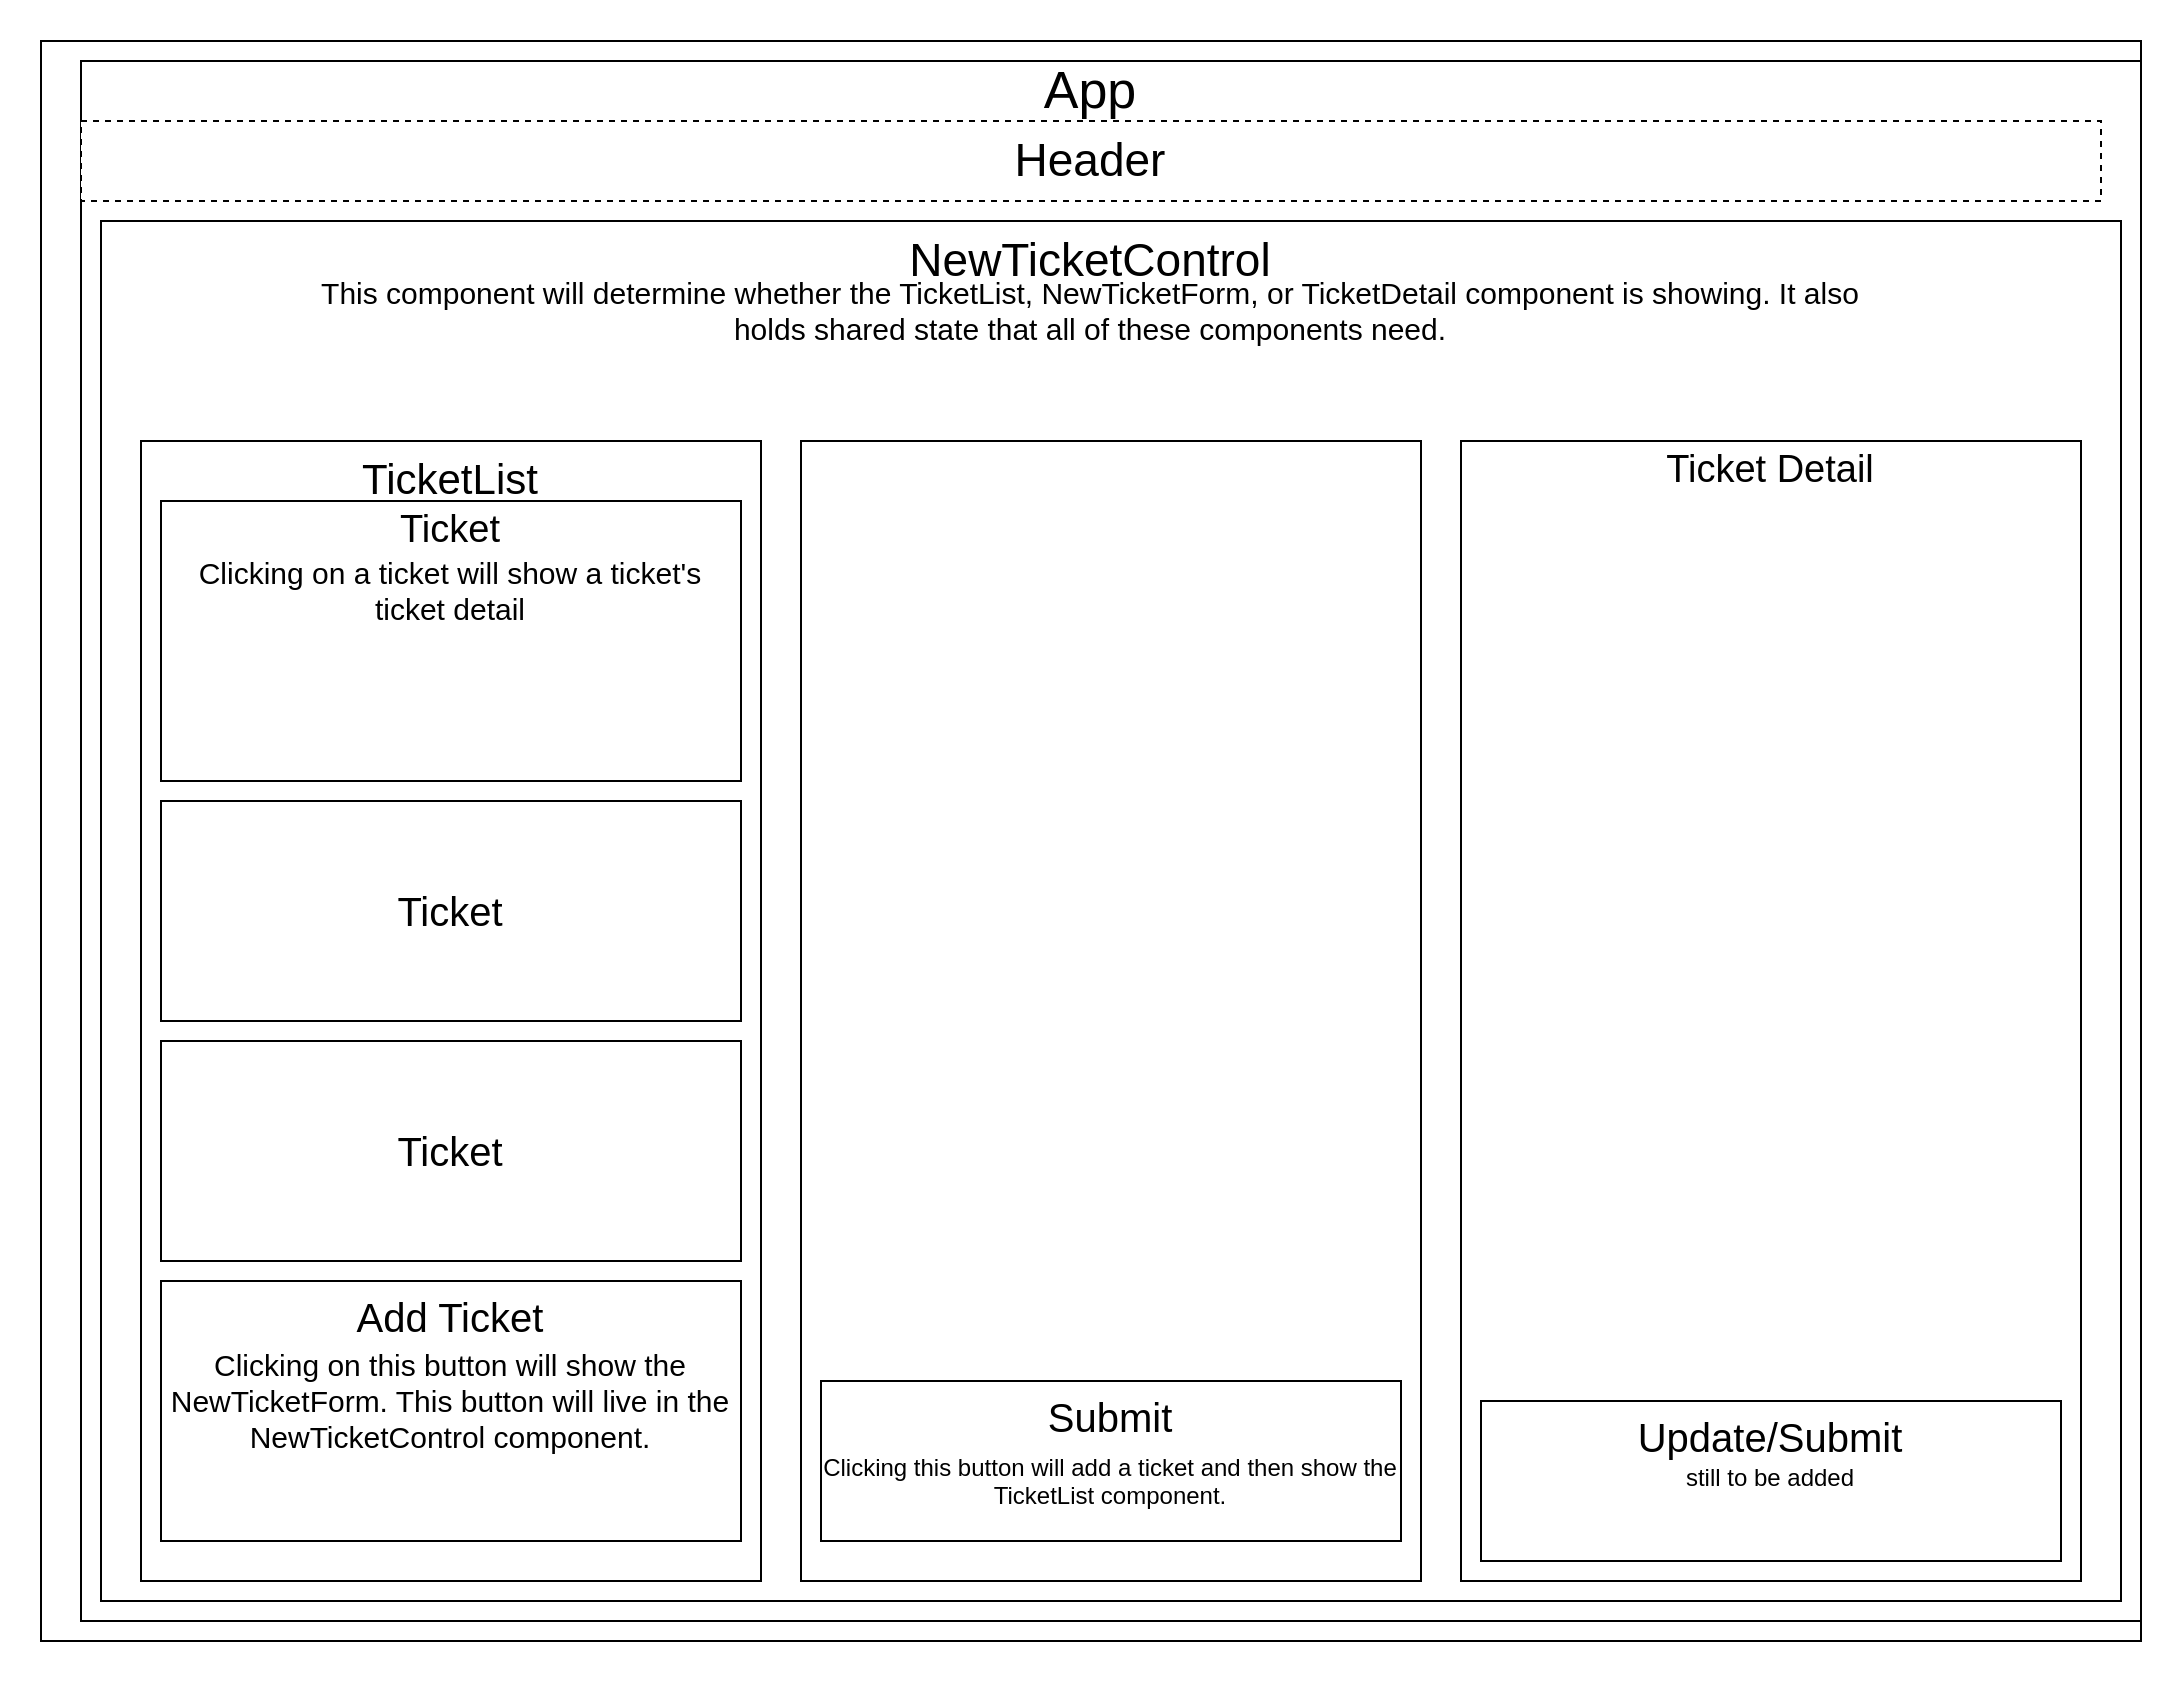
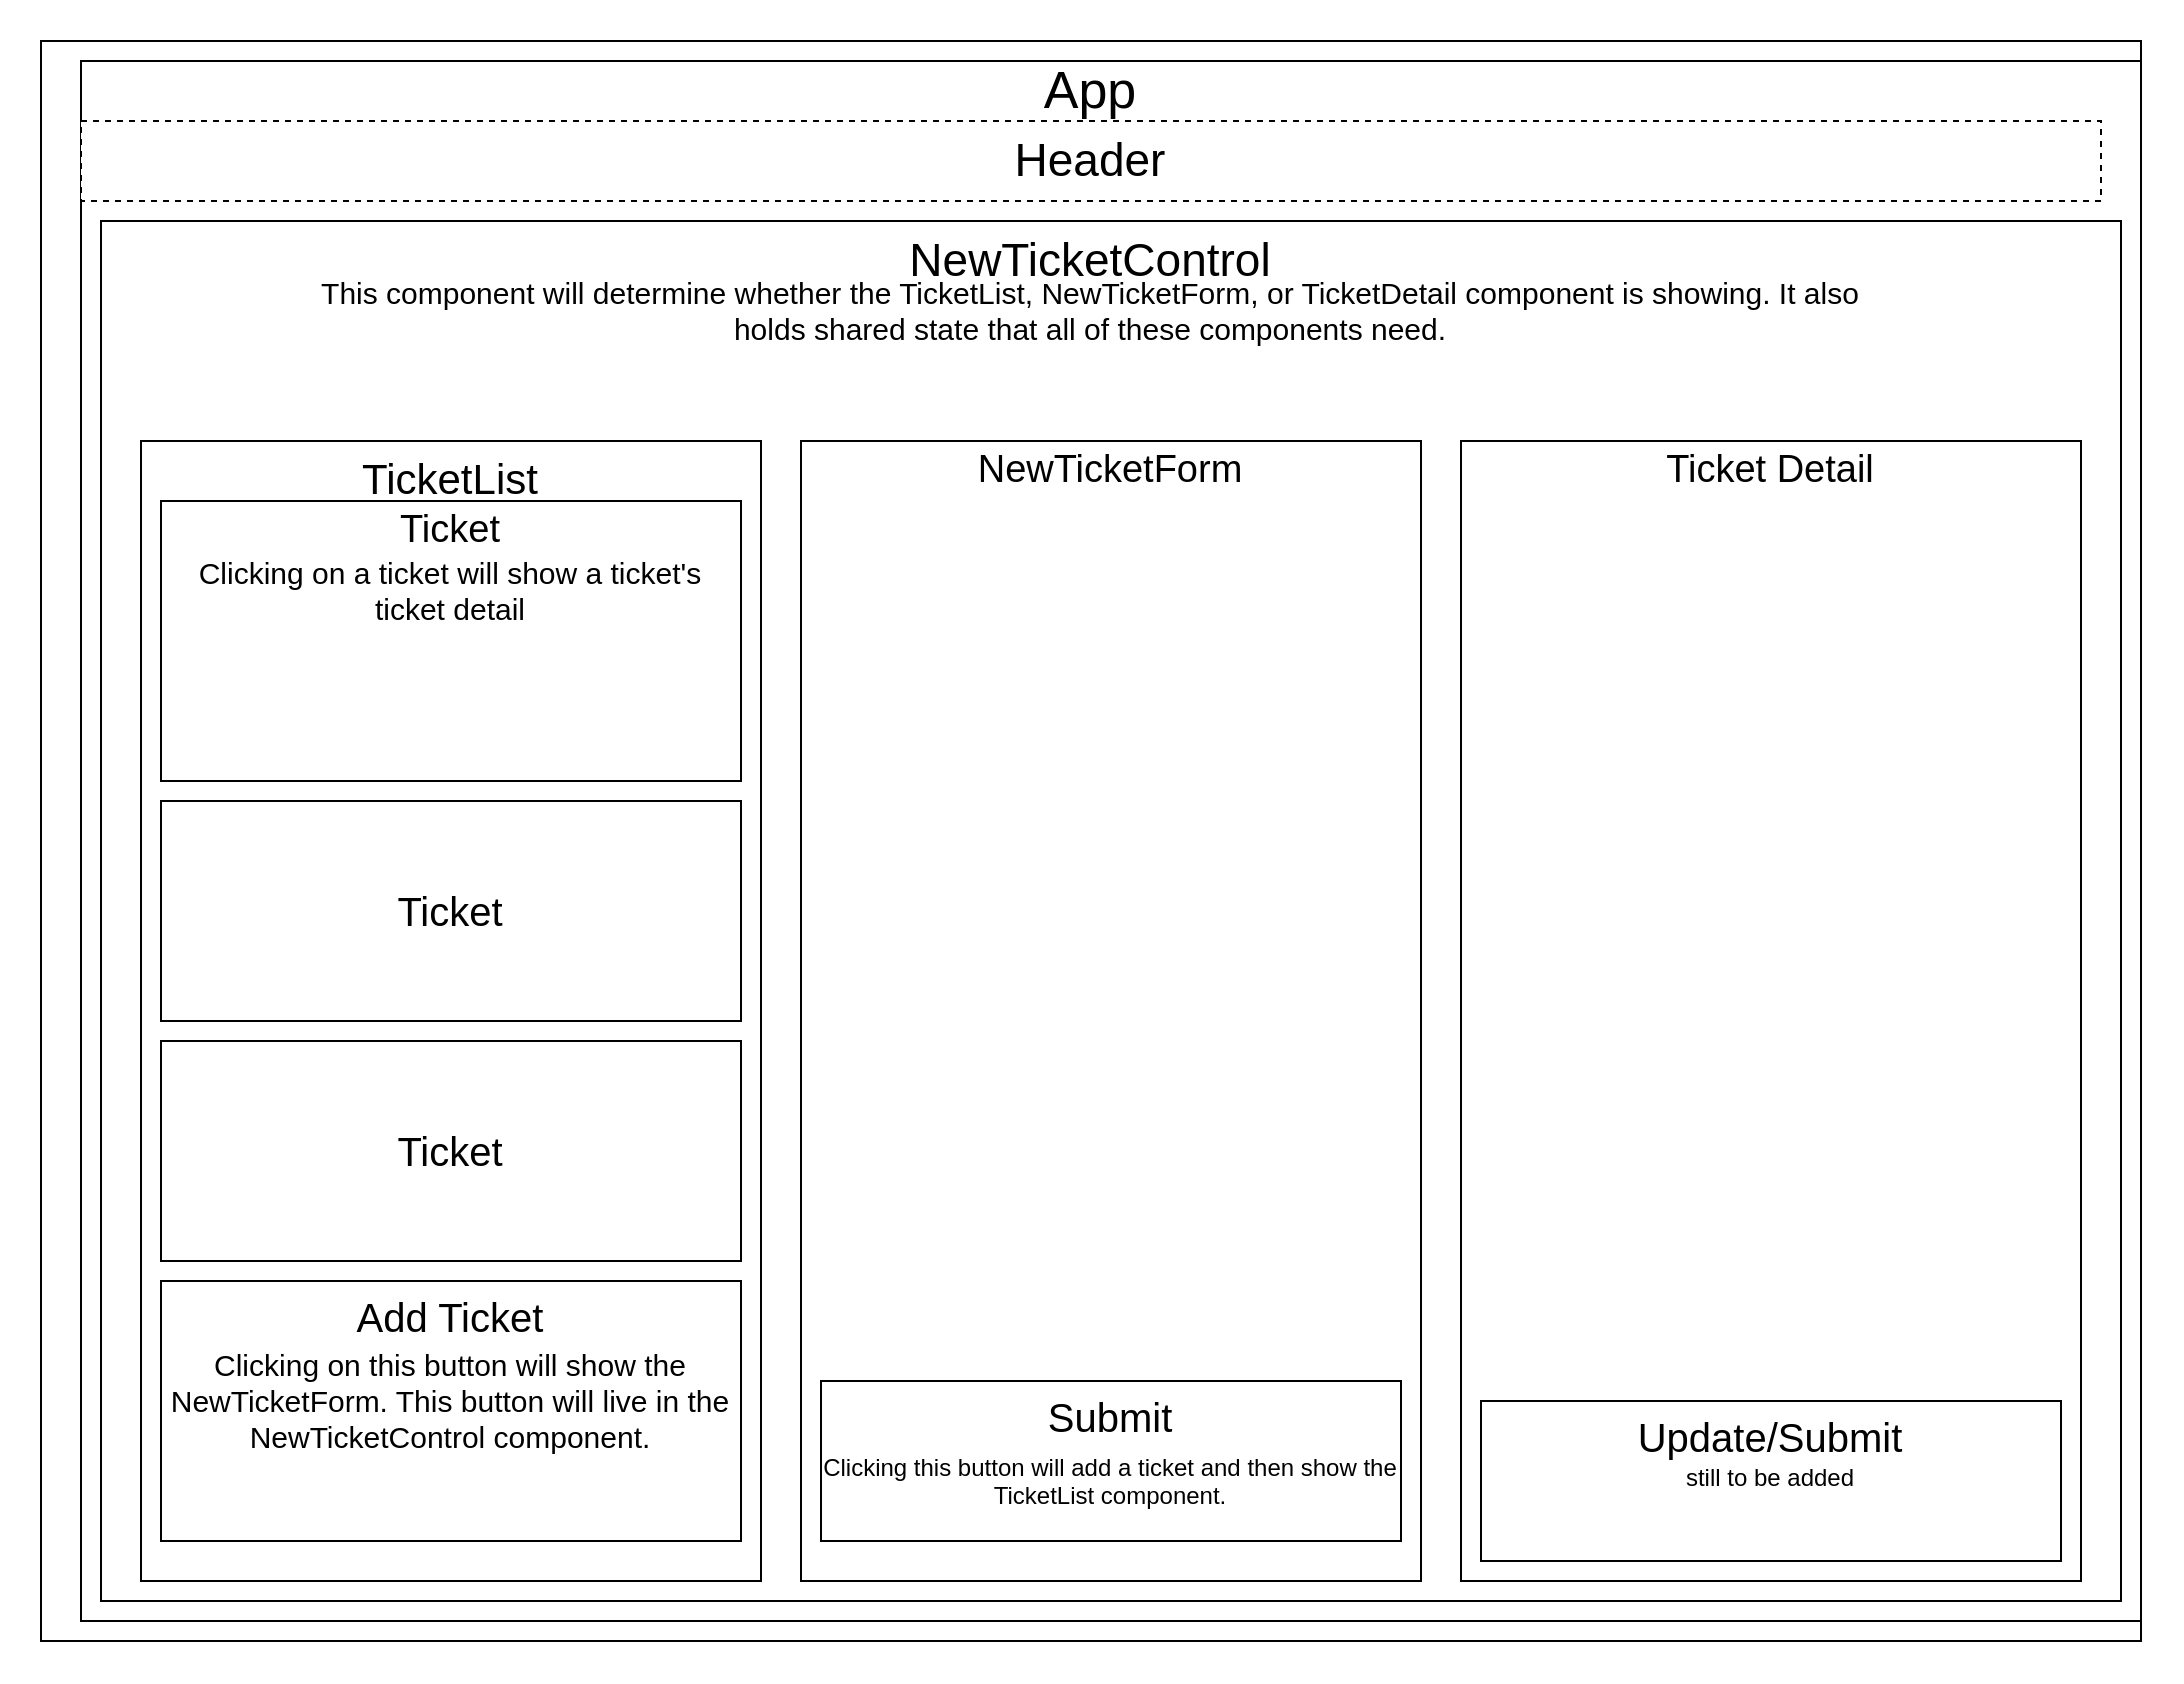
node "NewTicketForm": added
